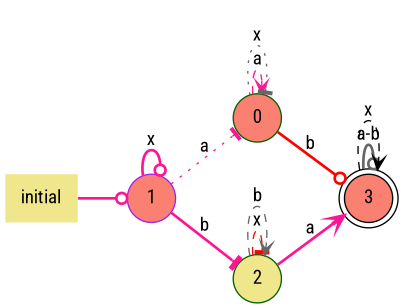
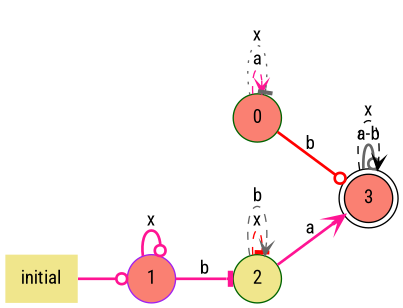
edge "1" -> "0": removed, label "a"
